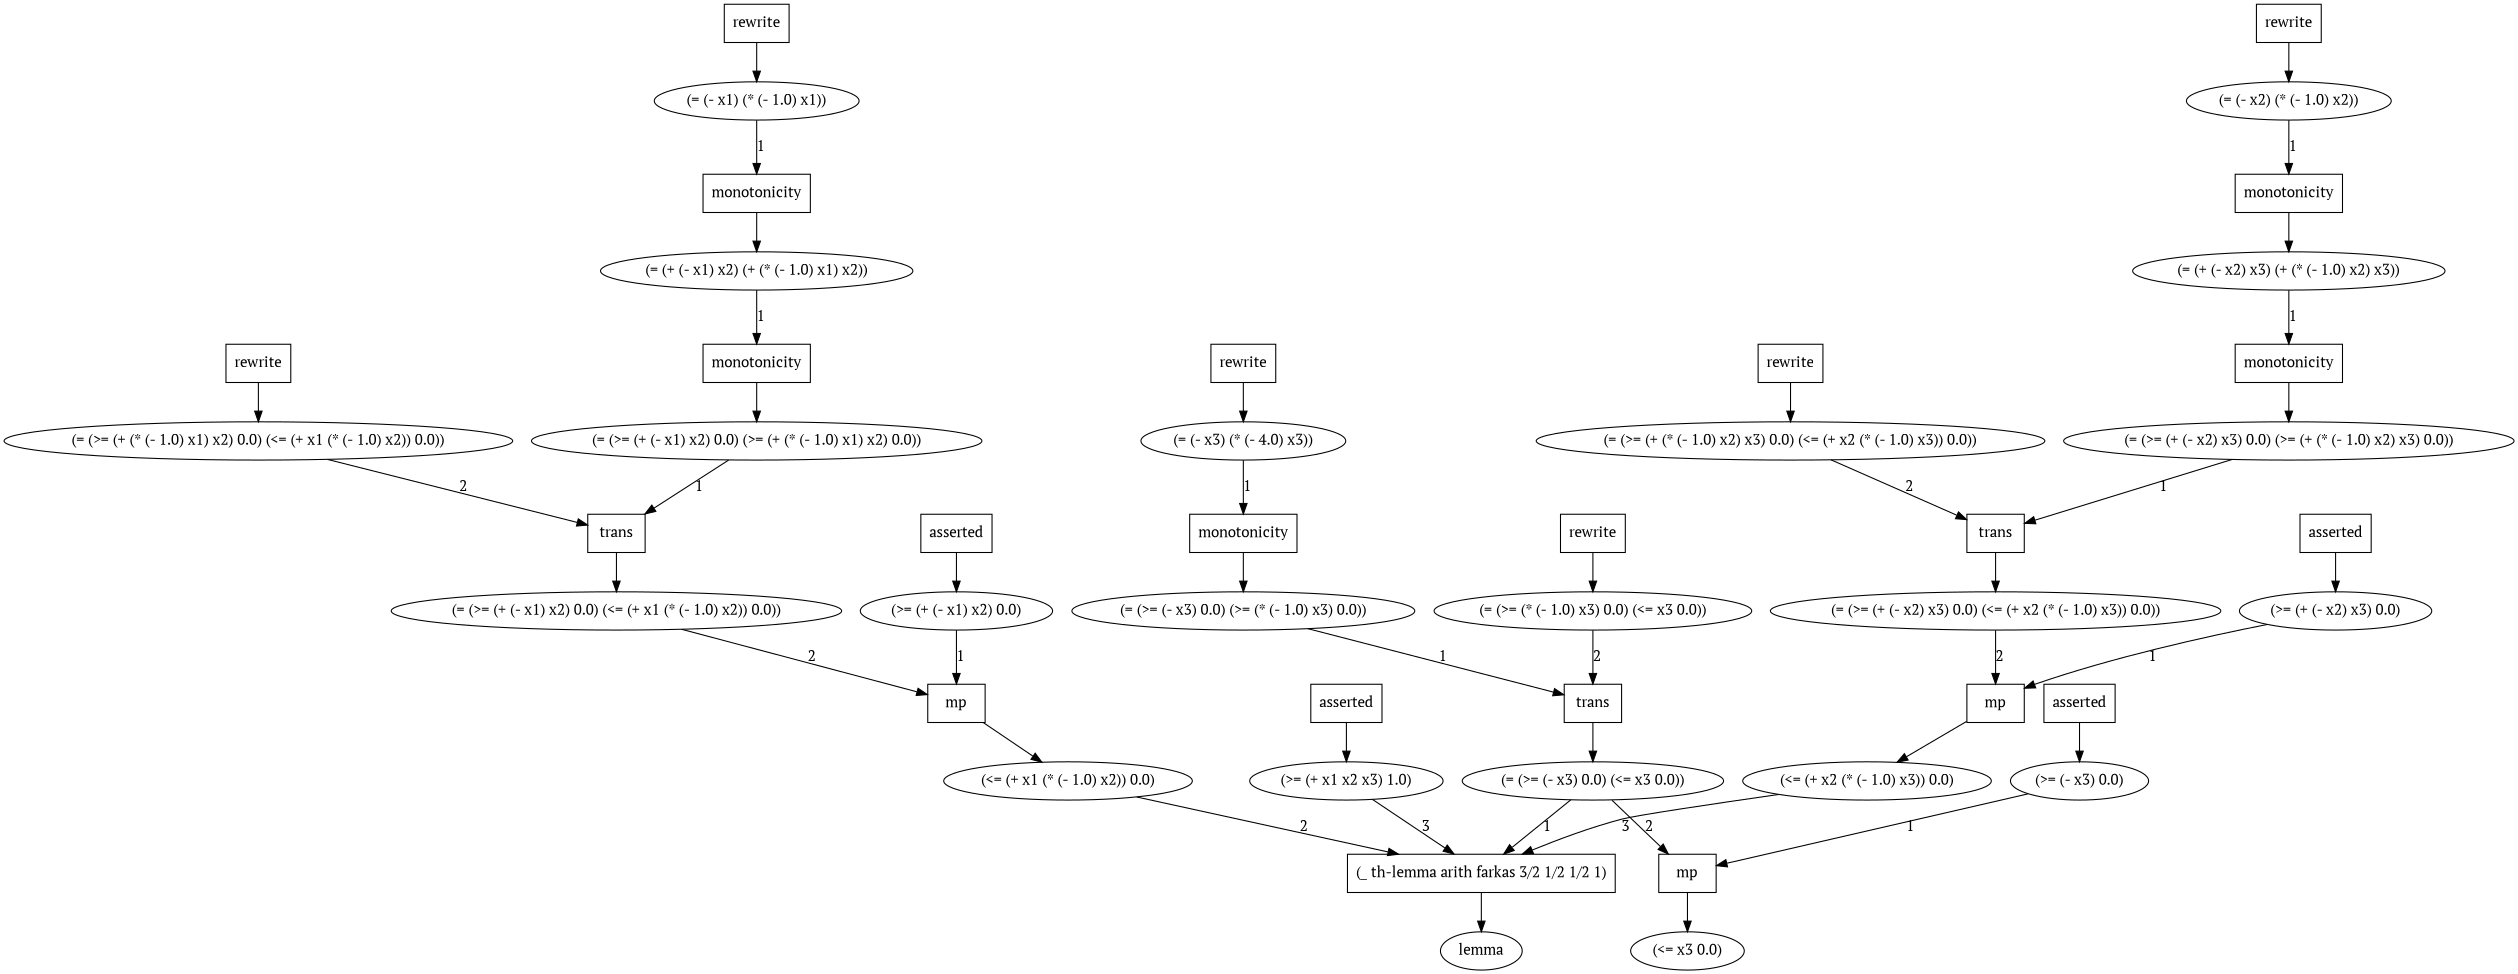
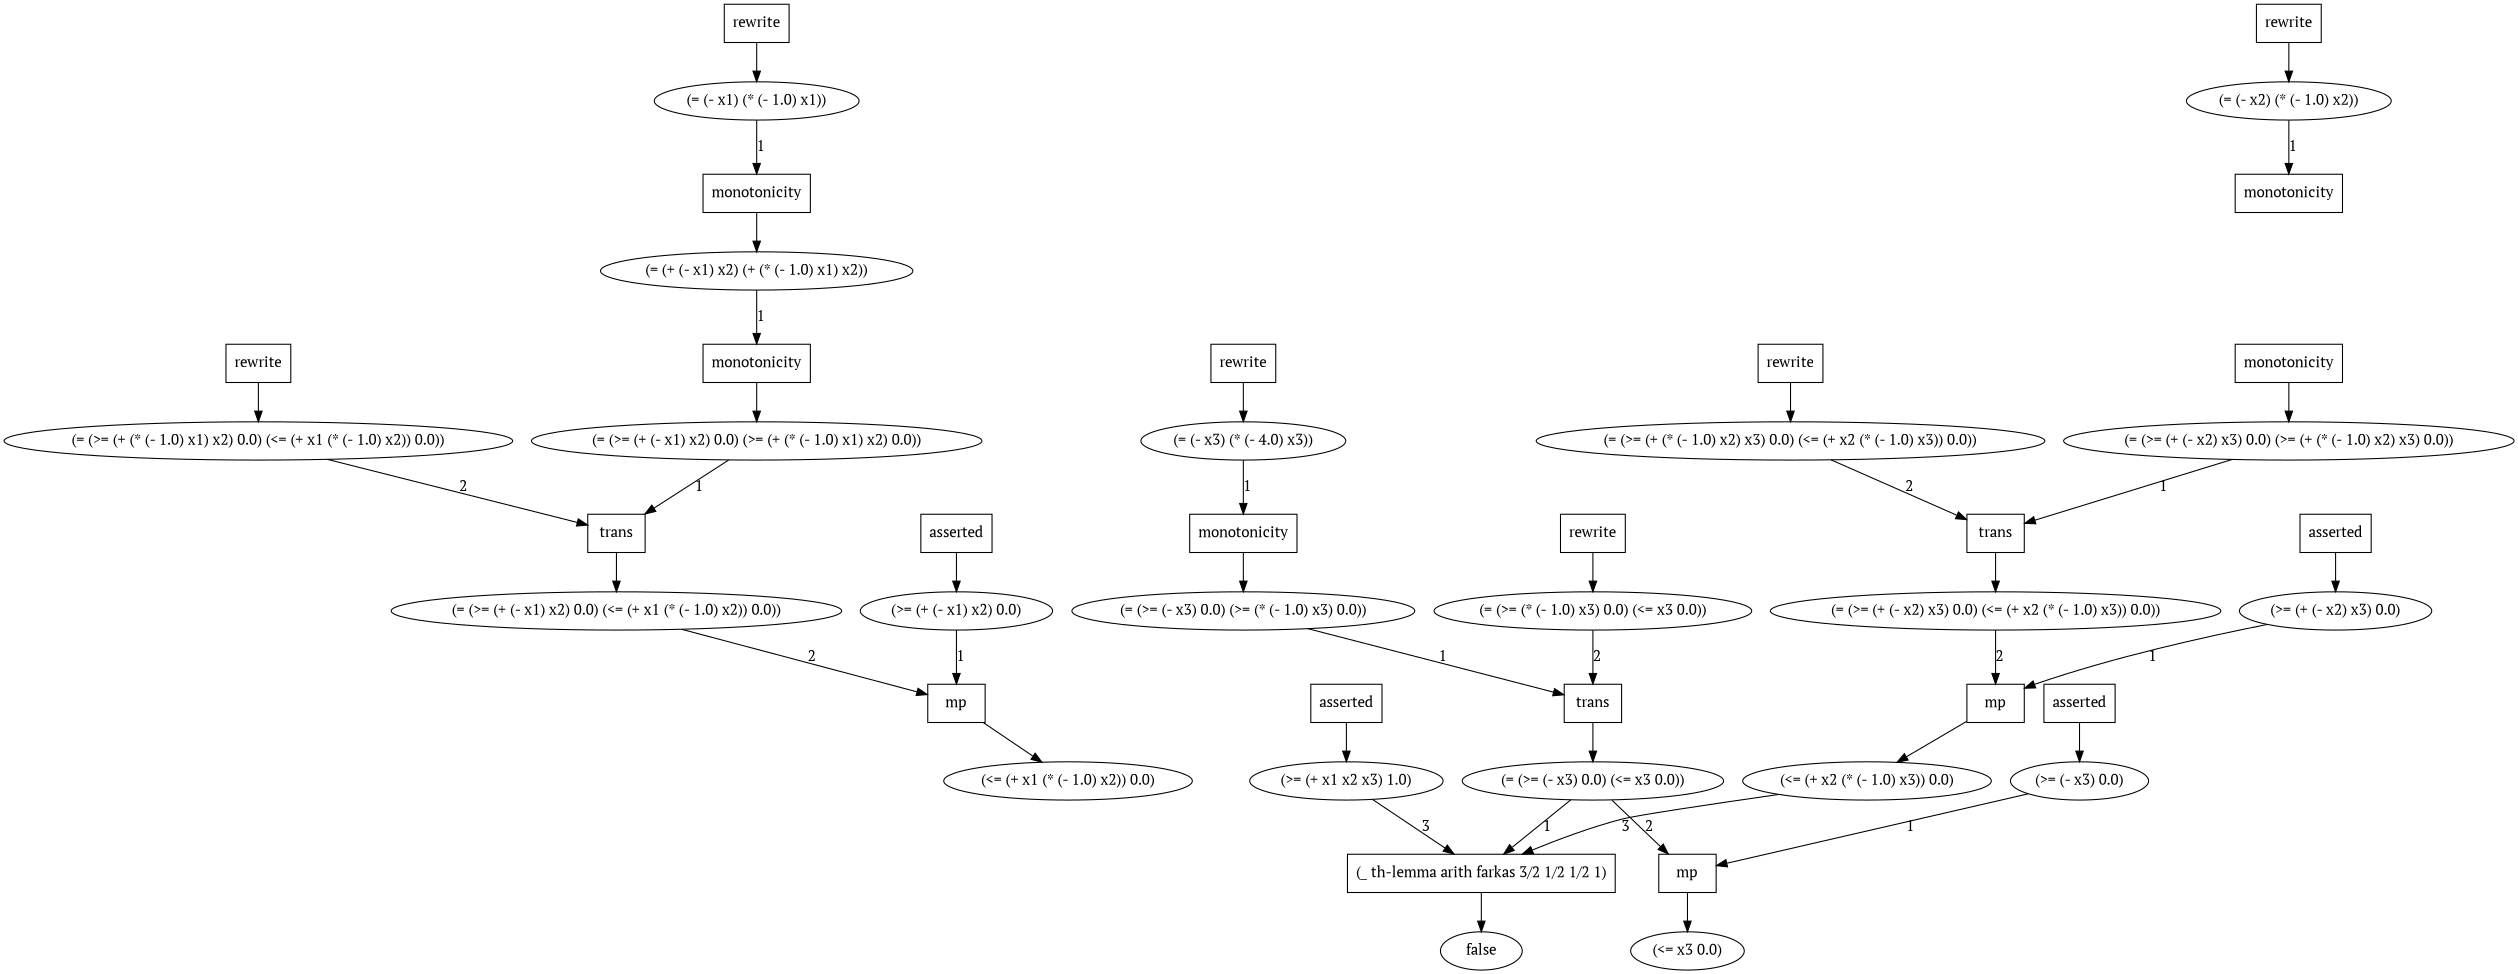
node "(= (+ (- x2) x3) (+ (* (- 1.0) x2) x3))": removed
edge "(<= (+ x1 (* (- 1.0) x2)) 0.0)" -> "(_ th-lemma arith farkas 3/2 1/2 1/2 1)": removed, label "2"
node "lemma": label "lemma" -> "false"
